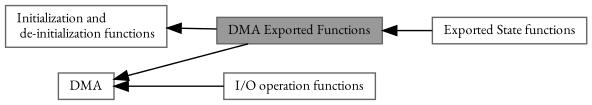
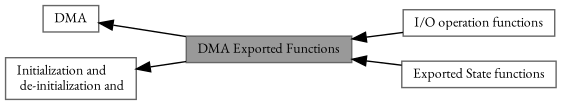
node "Initialization and de-initialization functions": label "Initialization and de-initialization functions" -> "Initialization and de-initialization and"
edge "I/O operation functions" -> "DMA": now "I/O operation functions" -> "DMA Exported Functions"
